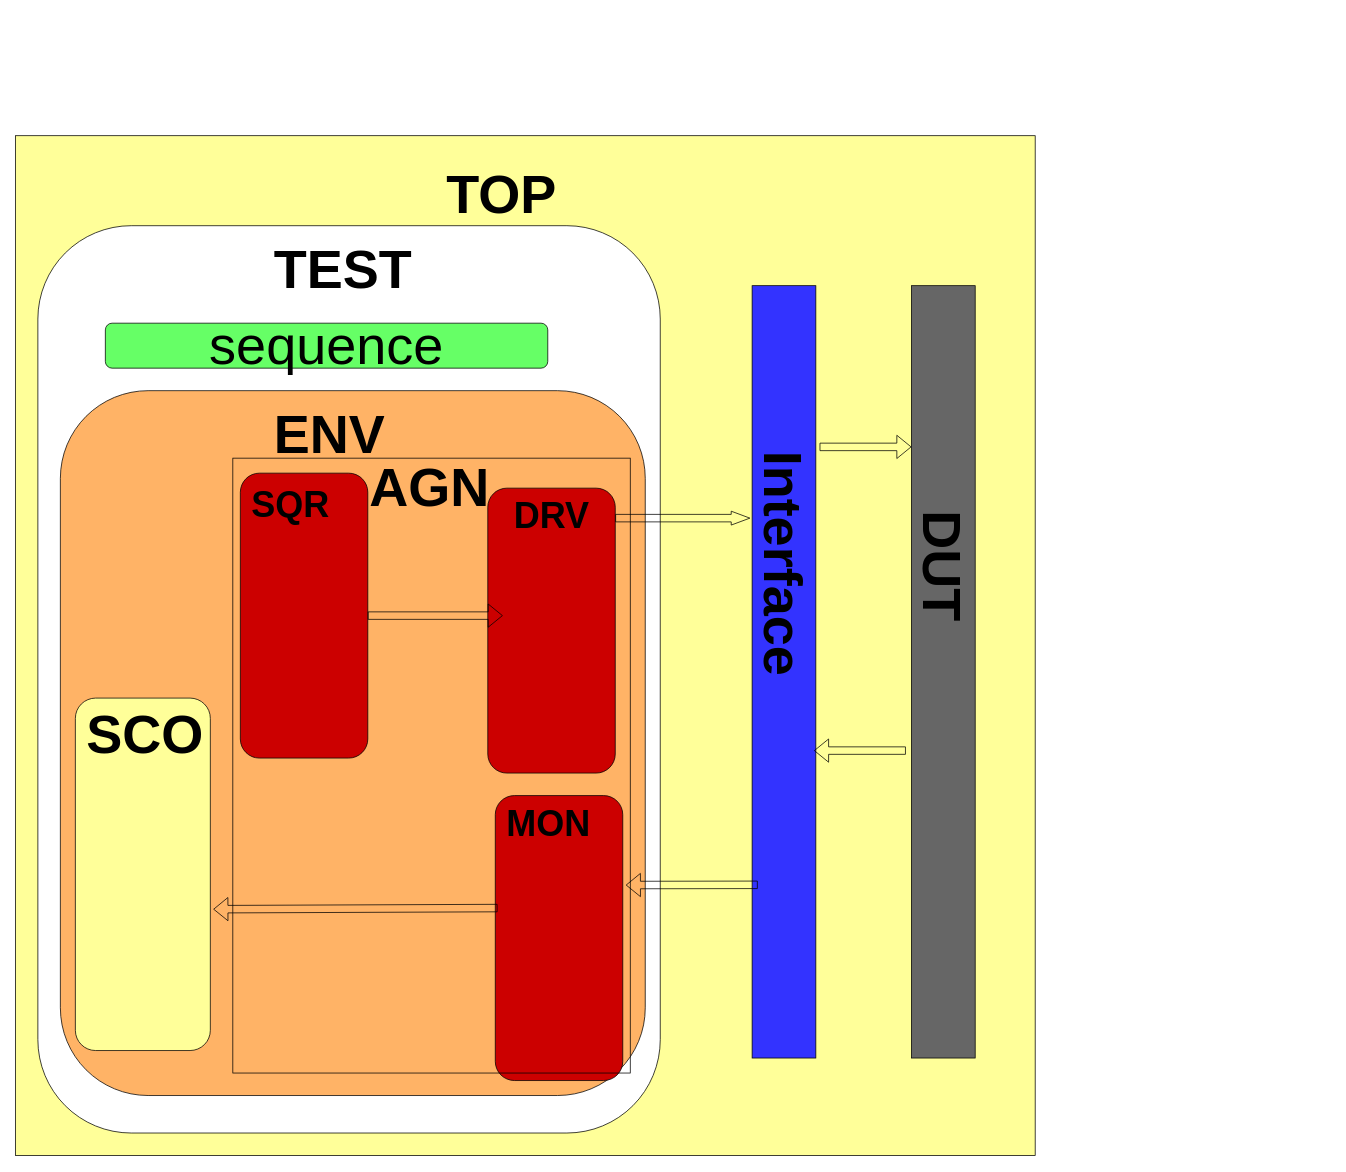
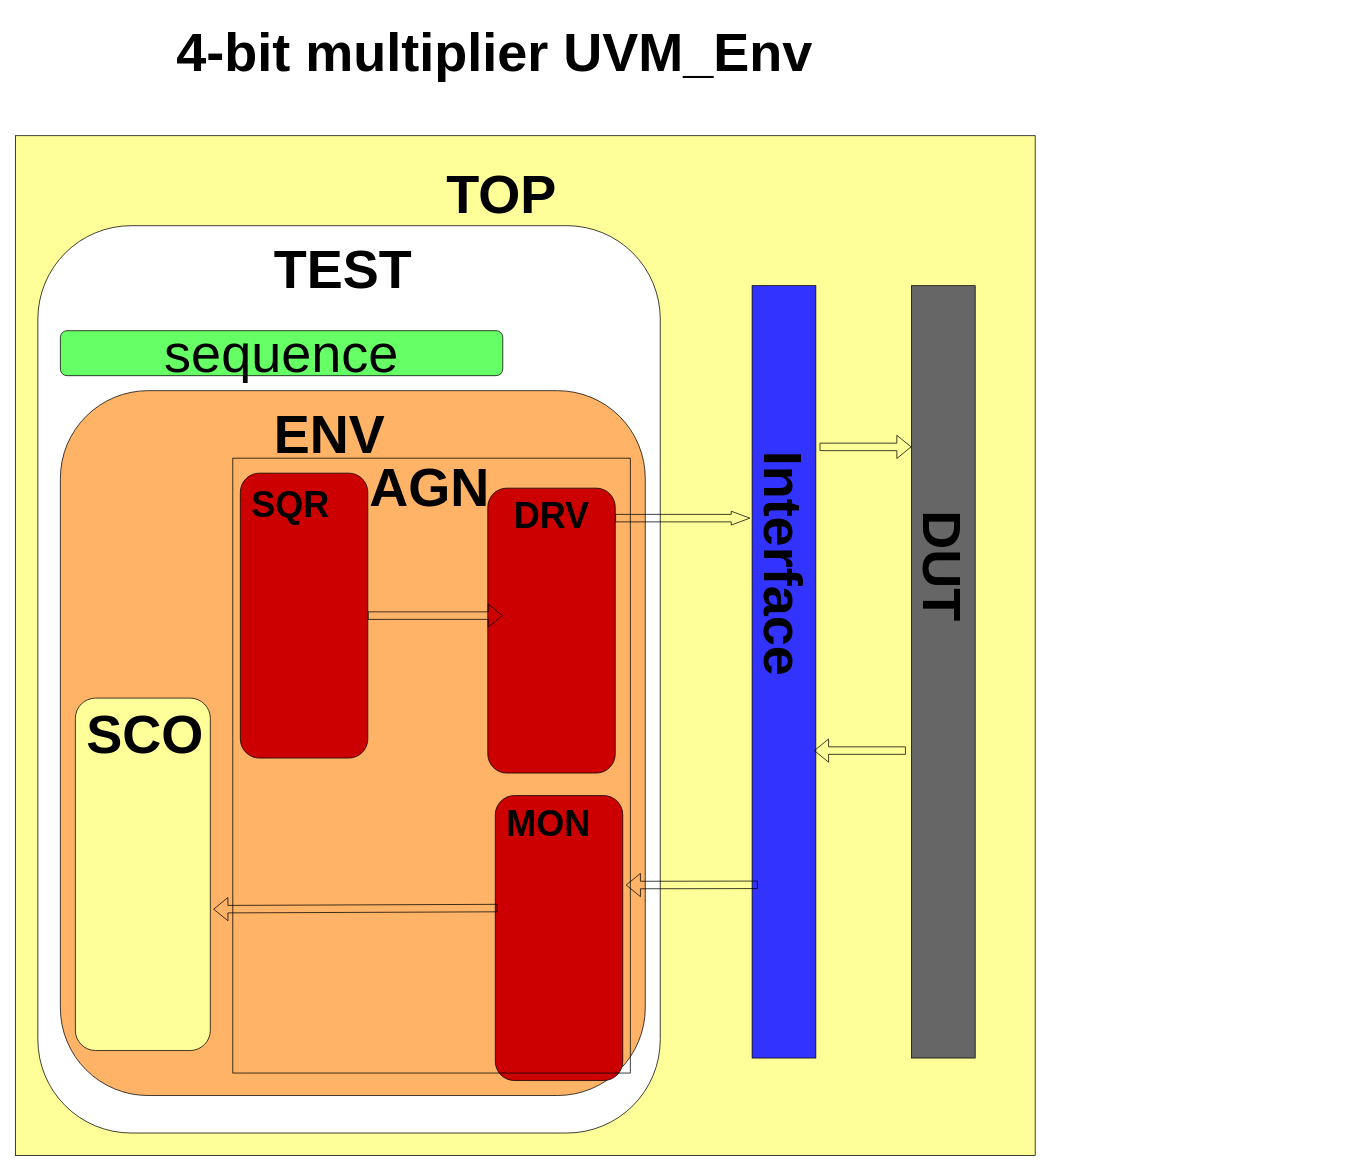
node "4-bit multiplier UVM_Env": added
node "sequence": moved (327, 345) -> (282, 353)
